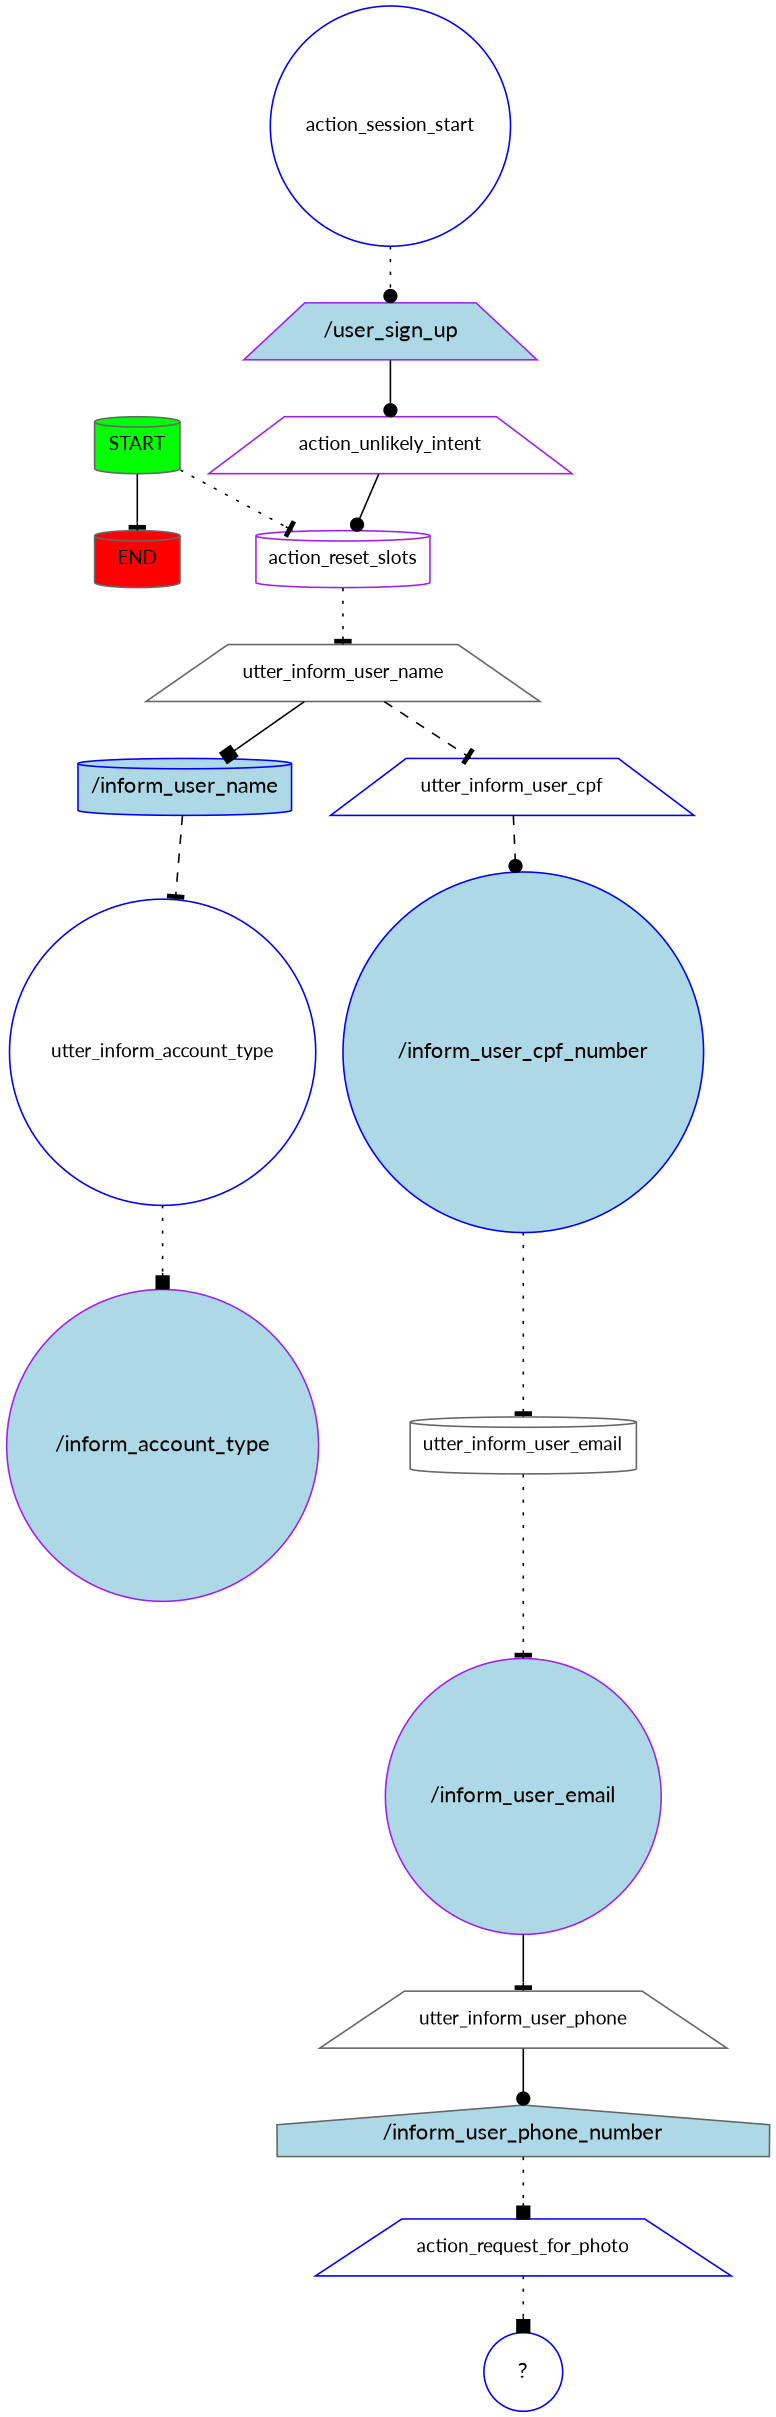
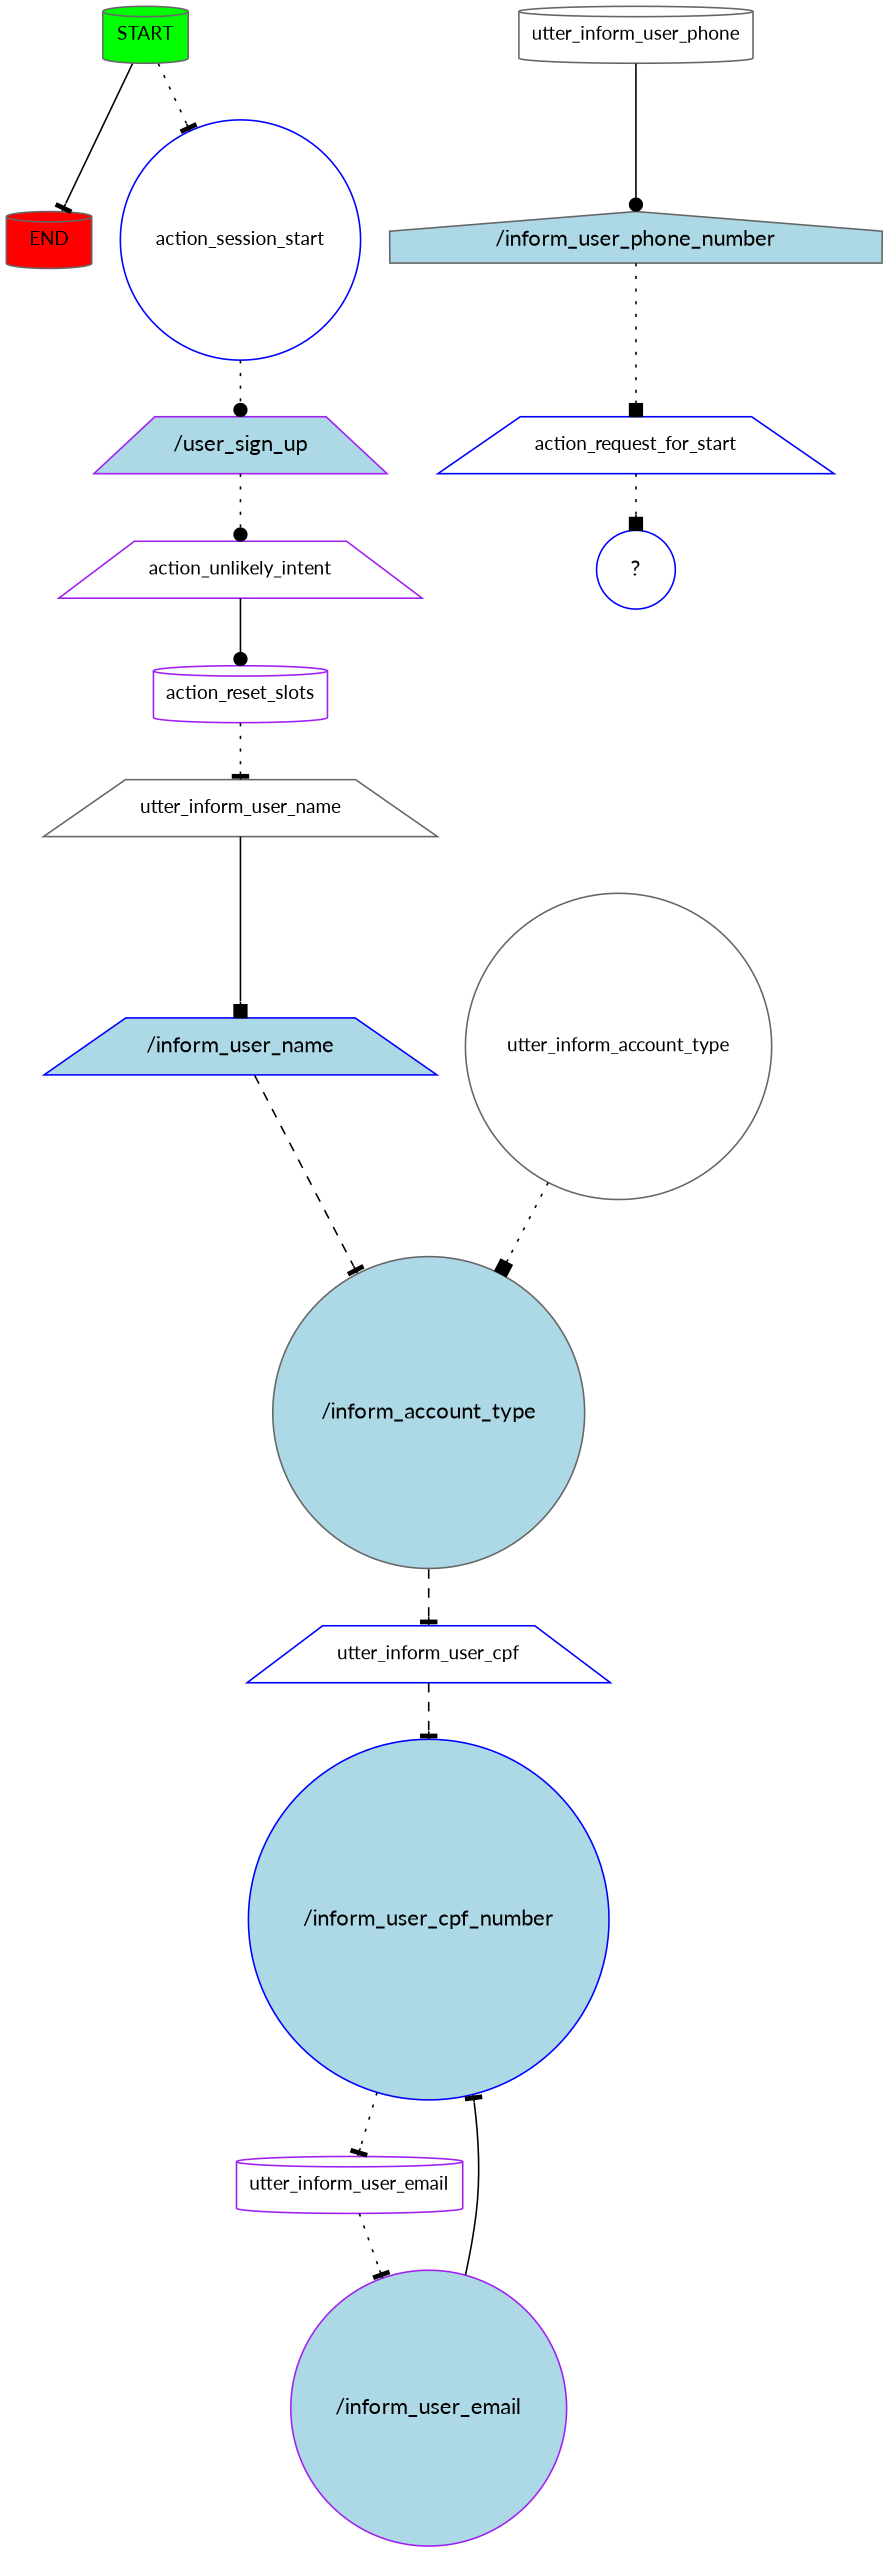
edge "/user_sign_up" -> "action_unlikely_intent": style solid -> dotted
edge "START" -> "action_reset_slots": now "START" -> "action_session_start"
edge "utter_inform_user_name" -> "utter_inform_user_cpf": now "/inform_account_type" -> "utter_inform_user_cpf"
node "/inform_user_name": shape cylinder -> trapezium
edge "utter_inform_user_cpf" -> "/inform_user_cpf_number": arrowhead dot -> tee
edge "/inform_user_name" -> "utter_inform_account_type": now "/inform_user_name" -> "/inform_account_type"
node "utter_inform_account_type": color blue -> gray40
node "/inform_account_type": color purple -> gray40
node "utter_inform_user_email": color gray40 -> purple
edge "/inform_user_email" -> "utter_inform_user_phone": now "/inform_user_email" -> "/inform_user_cpf_number"
node "utter_inform_user_phone": shape trapezium -> cylinder
node "action_request_for_photo": label "action_request_for_photo" -> "action_request_for_start"
